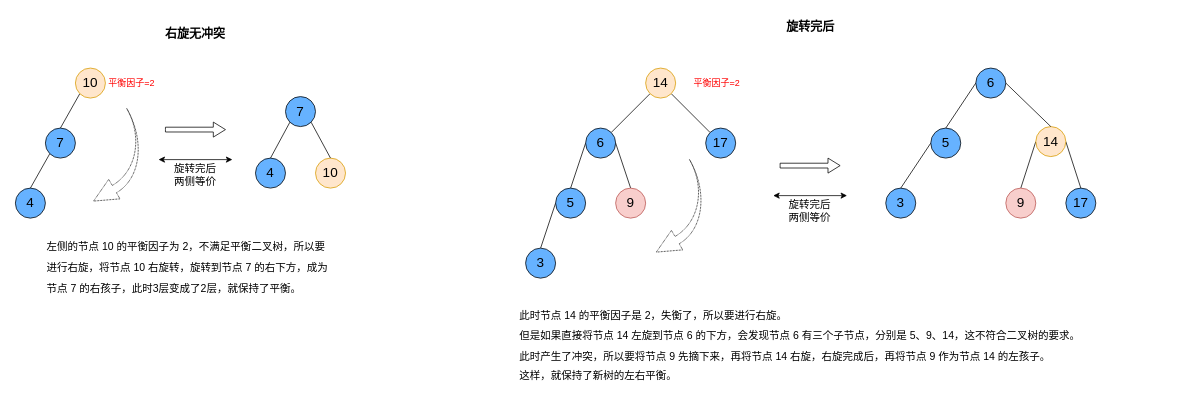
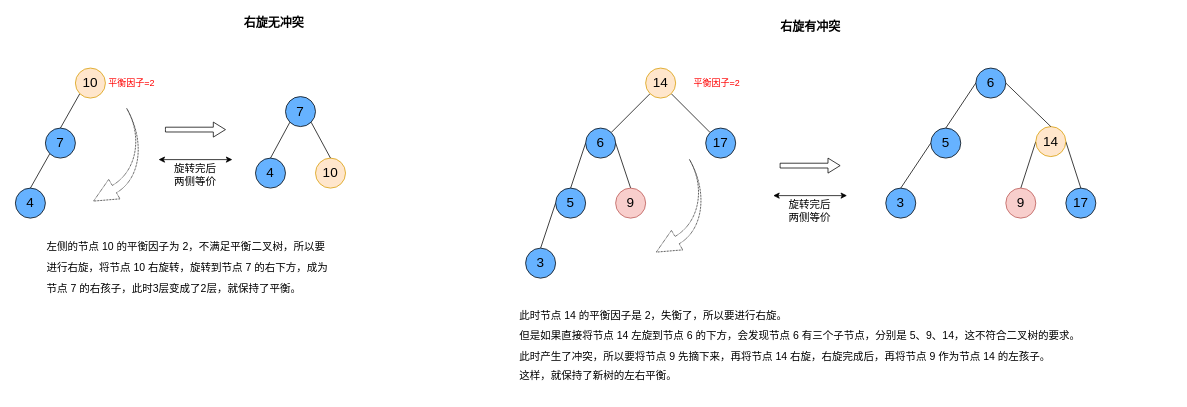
node "旋转完后": label "旋转完后" -> "右旋有冲突"
node "右旋无冲突": moved (195, 34) -> (274, 23)
